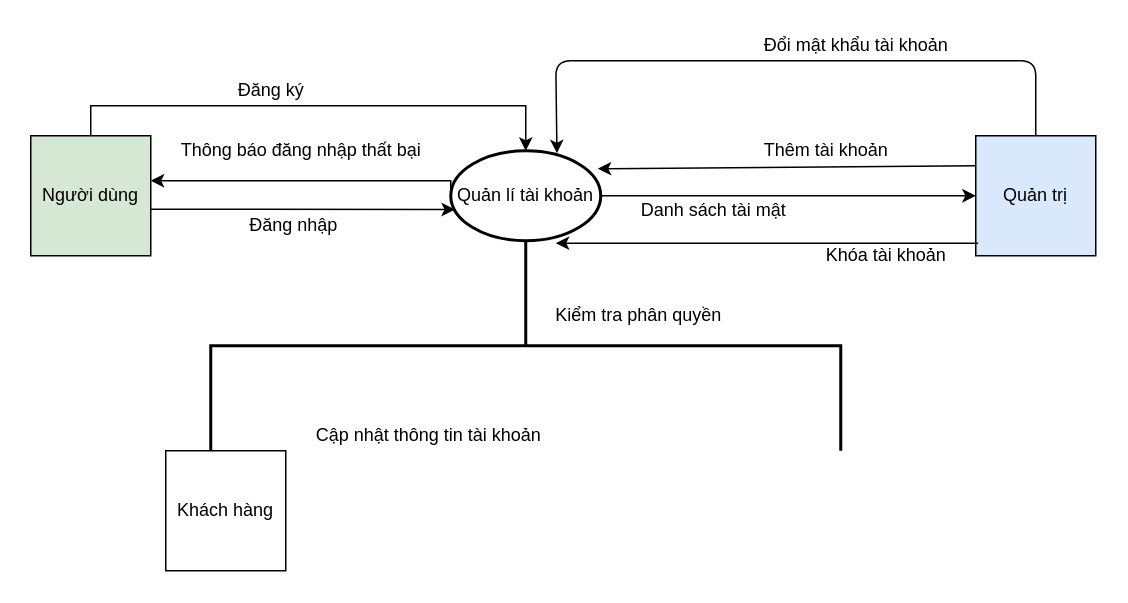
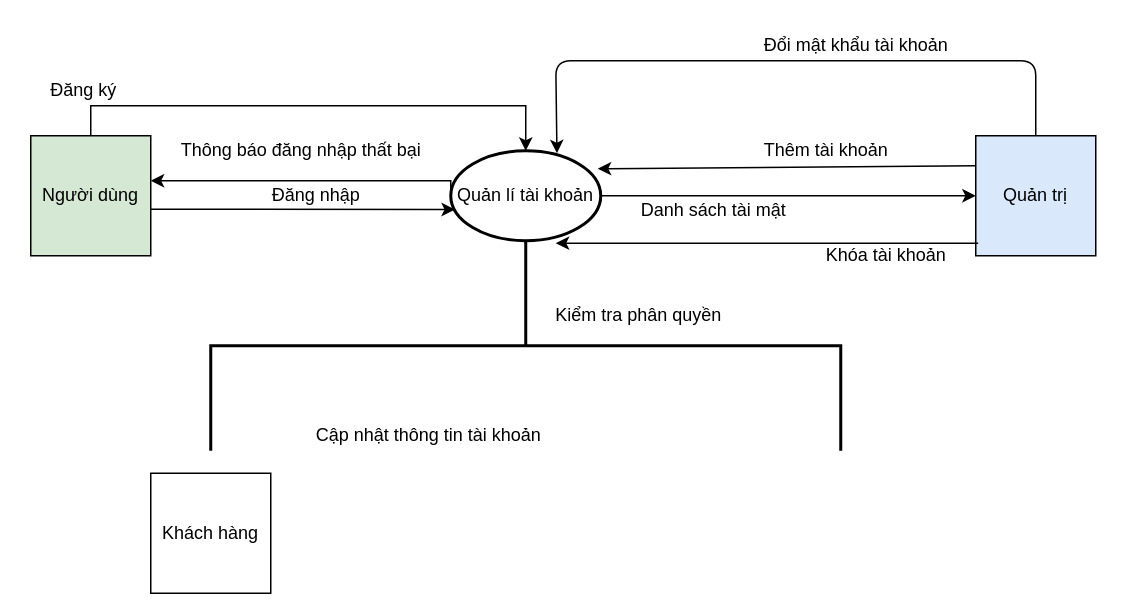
node "Đăng ký": moved (271, 91) -> (83, 91)
node "Đăng nhập": moved (293, 226) -> (316, 196)
node "Khách hàng": moved (226, 511) -> (211, 533)
